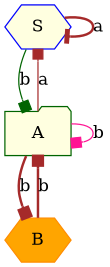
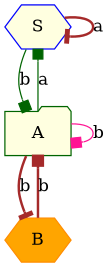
edge "A" -> "S": color brown -> darkgreen
edge "A" -> "B": arrowhead box -> tee
